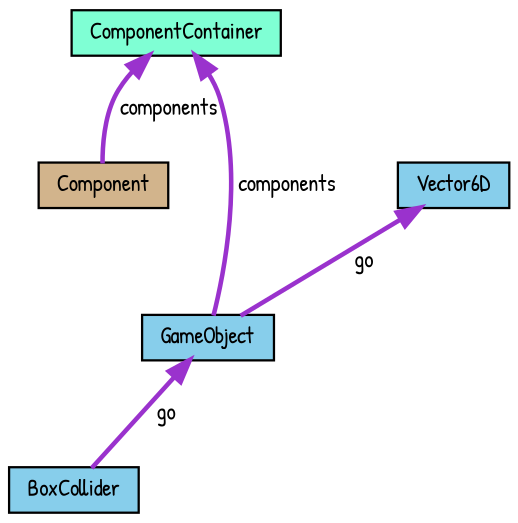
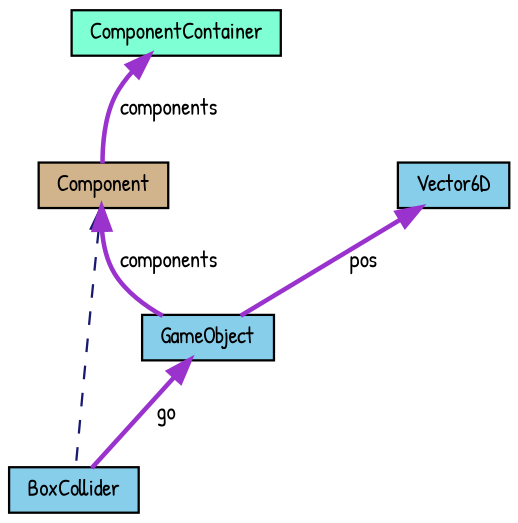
edge "GameObject" -> "ComponentContainer": now "GameObject" -> "Component"
edge "GameObject" -> "Vector6D": label " go" -> " pos"
edge "BoxCollider" -> "Component": added
